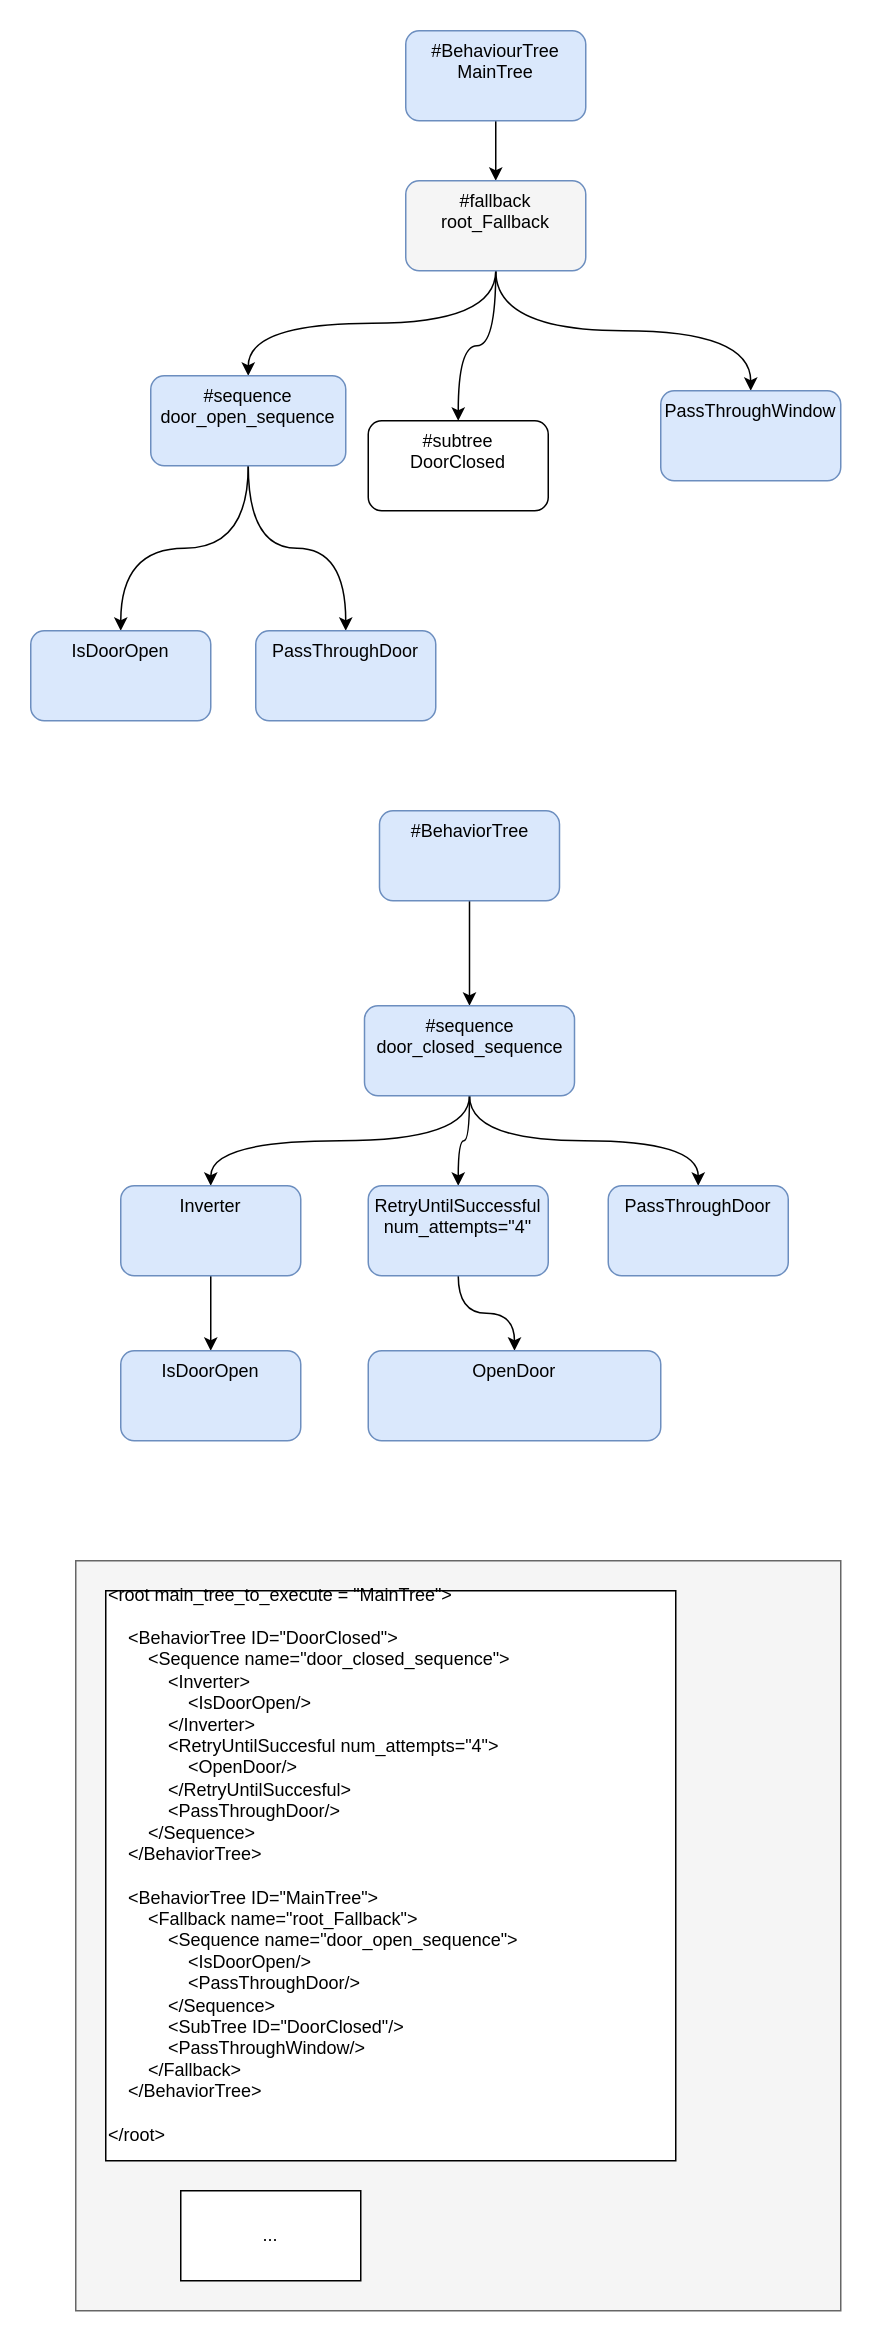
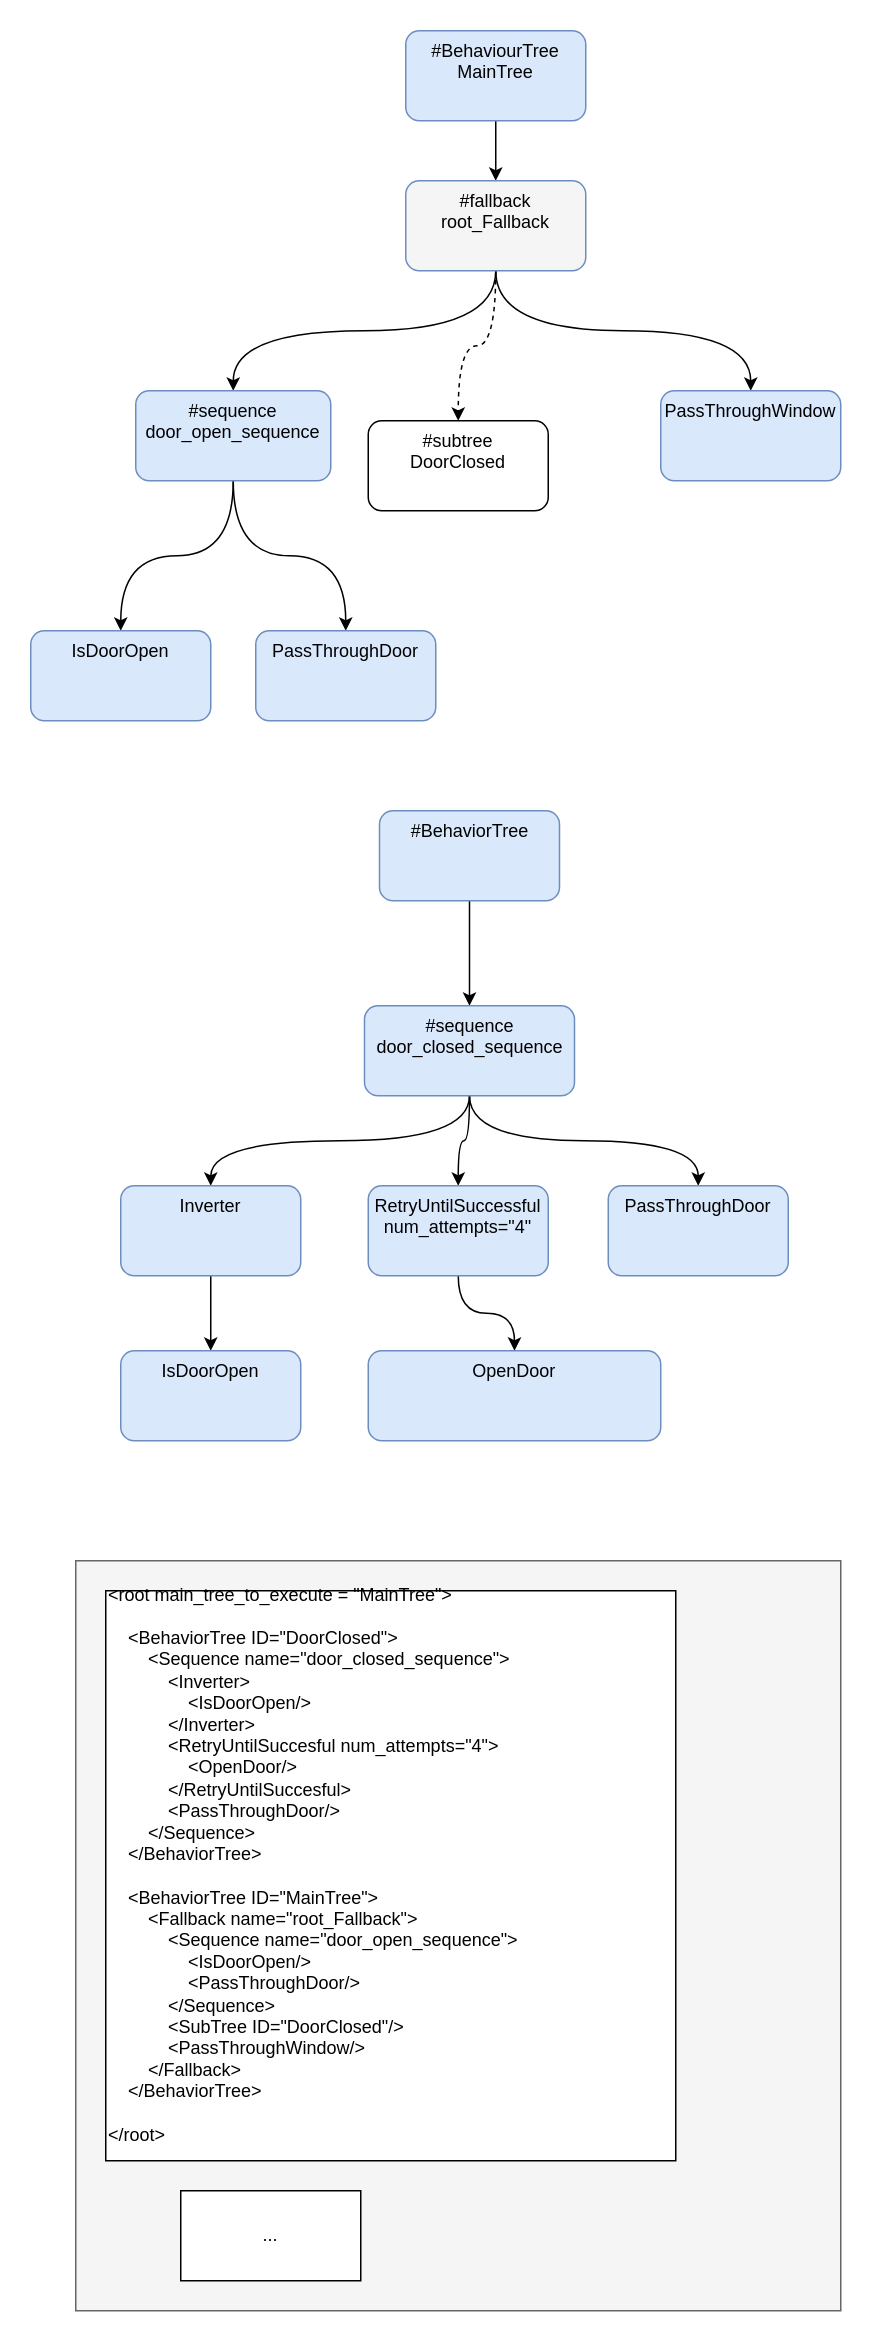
edge "#fallback root_Fallback" -> "#subtree DoorClosed": style solid -> dashed
node "#sequence door_open_sequence": moved (248, 421) -> (233, 436)
